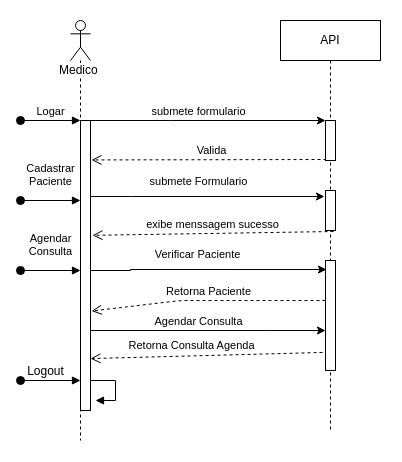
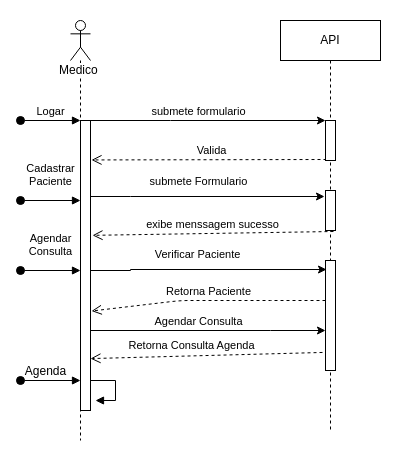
node "Logout": label "Logout" -> "Agenda"
